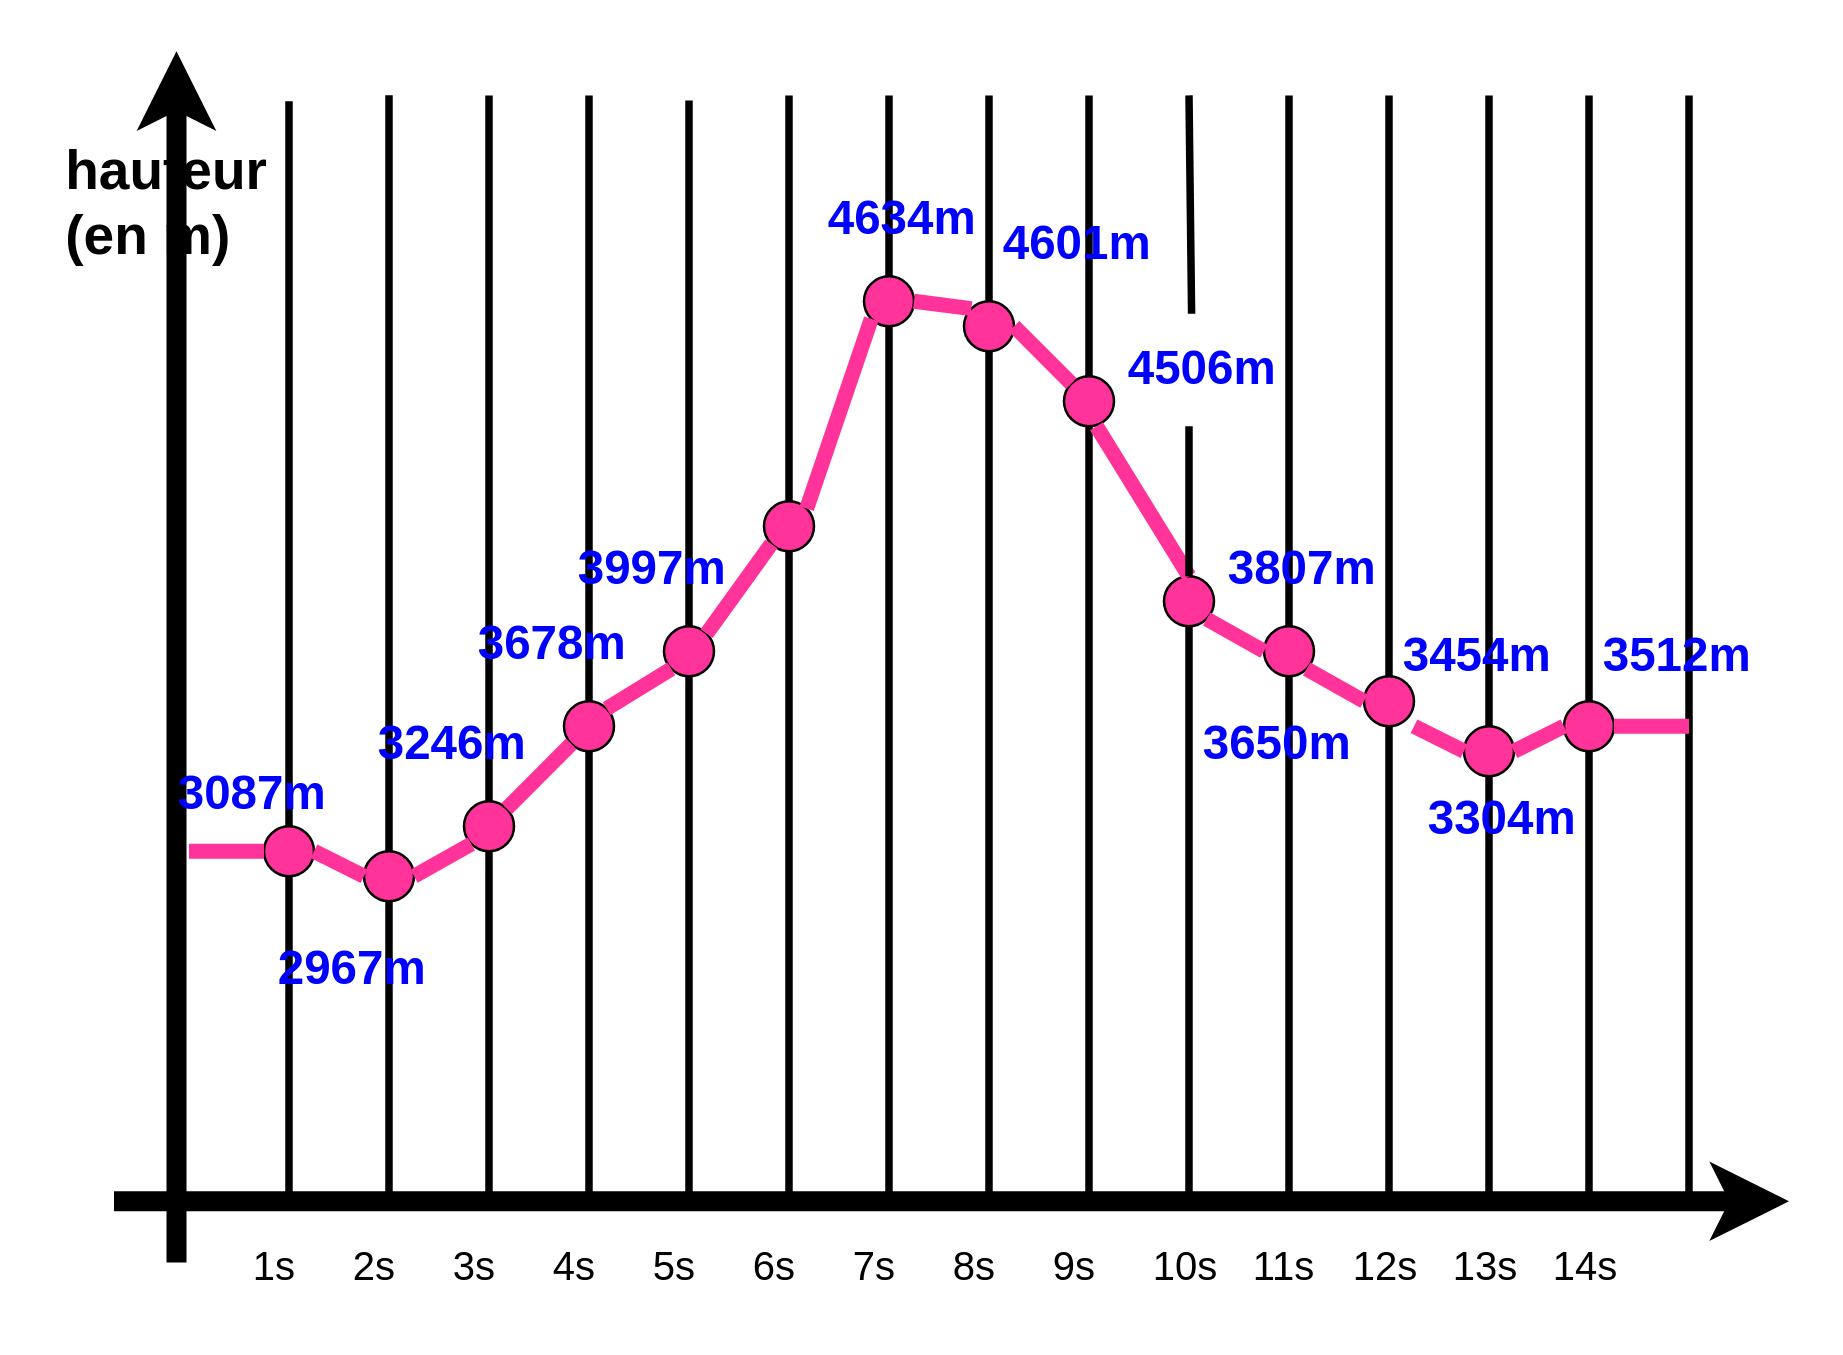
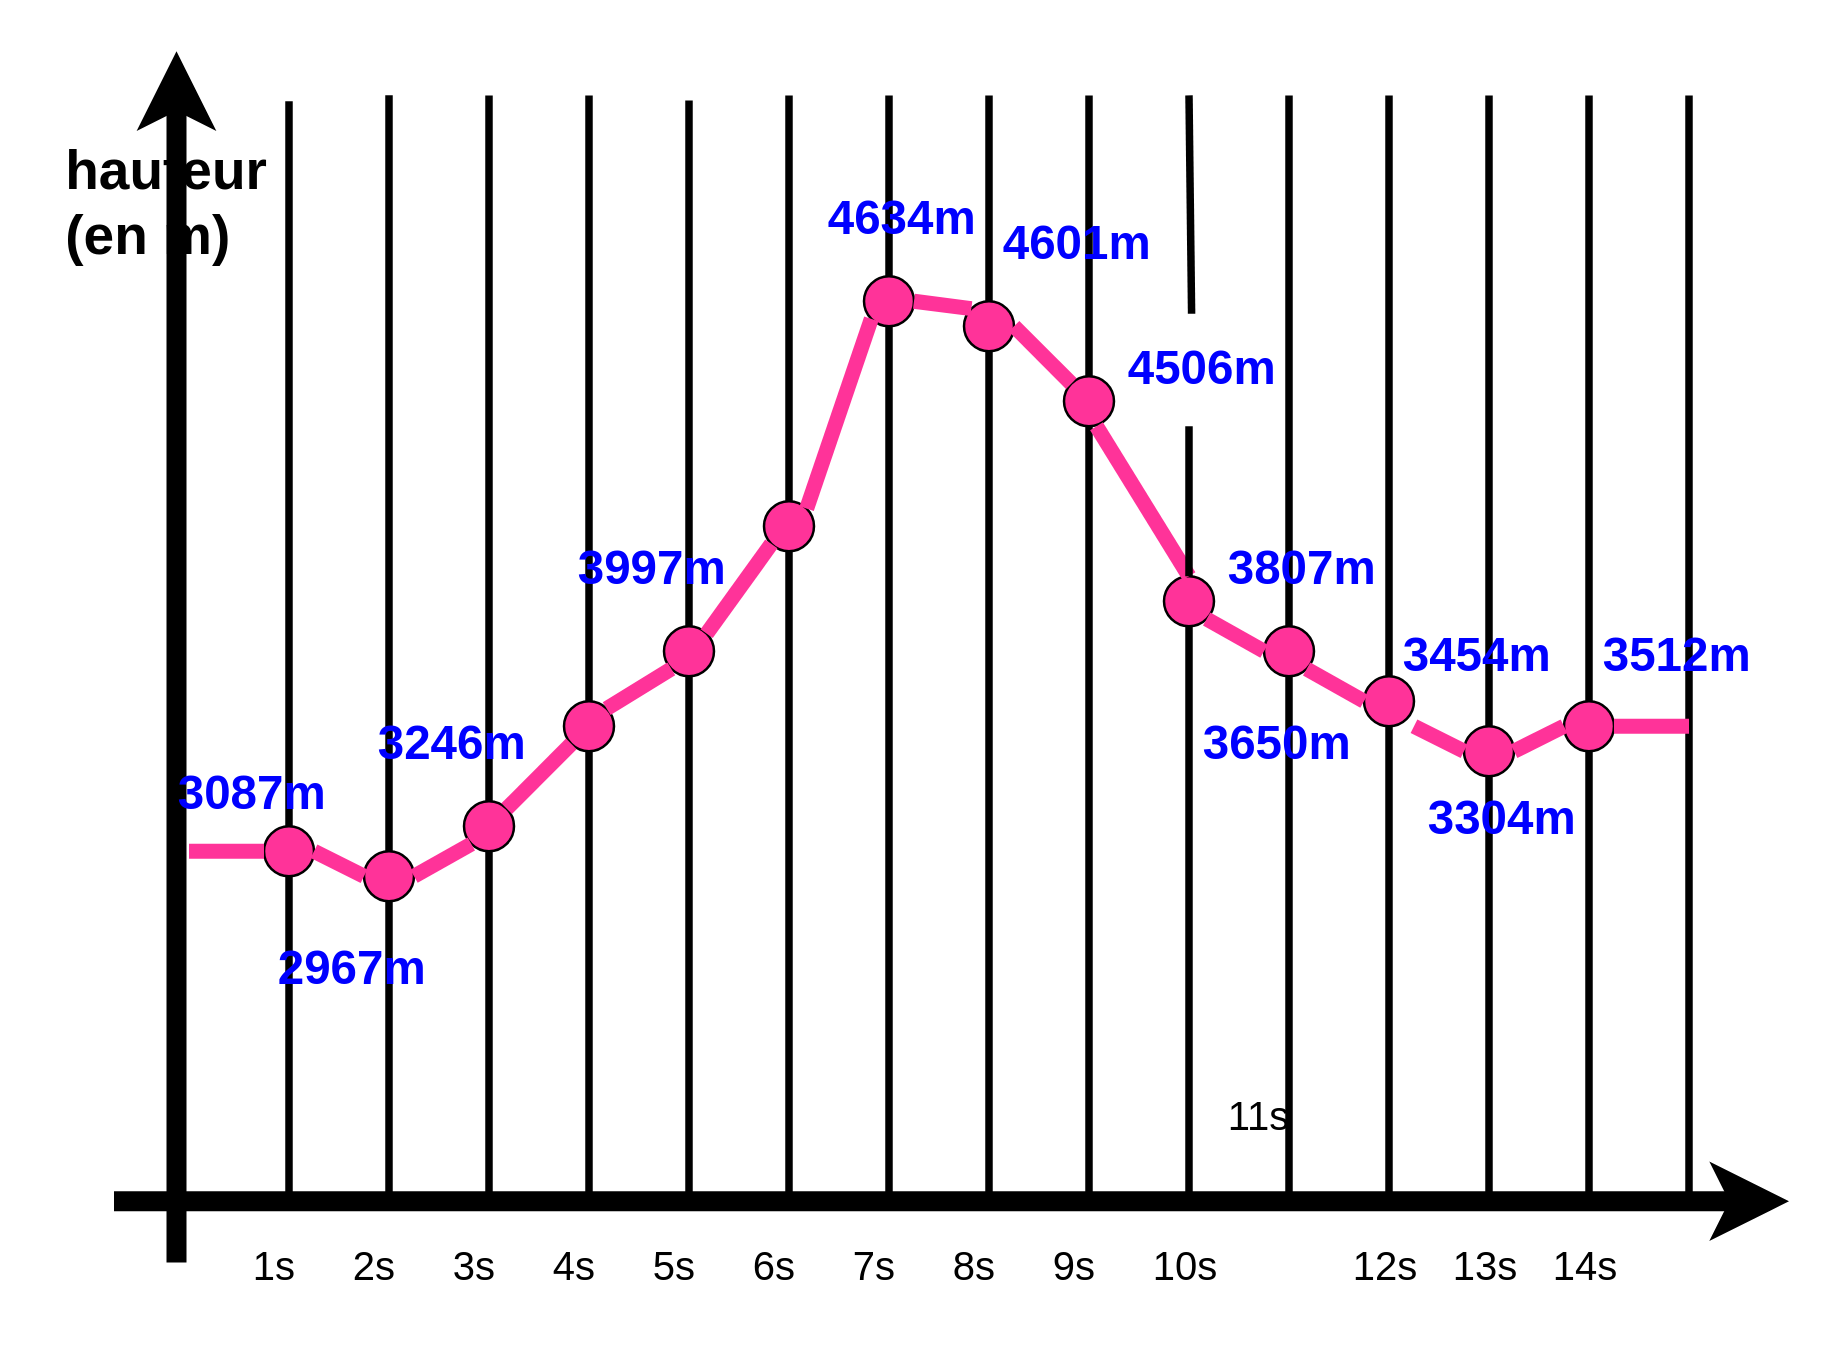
node "3678m": removed
node "11s": moved (1289, 1264) -> (1264, 1114)
